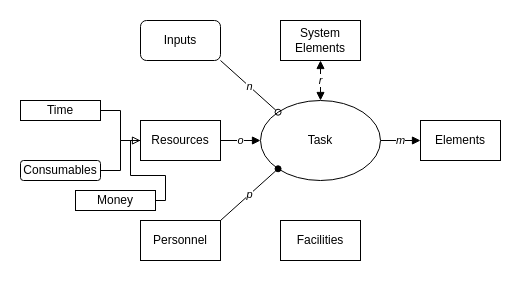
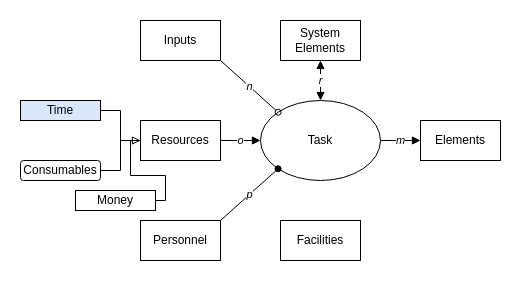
node "Inputs": shape rounded rectangle -> rectangle
node "Time": fillcolor #ffffff -> #dae8fc
